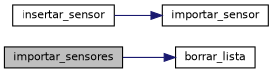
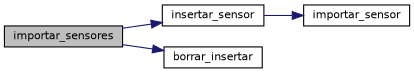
edge "importar_sensores" -> "insertar_sensor": added
node "borrar_lista": label "borrar_lista" -> "borrar_insertar"
